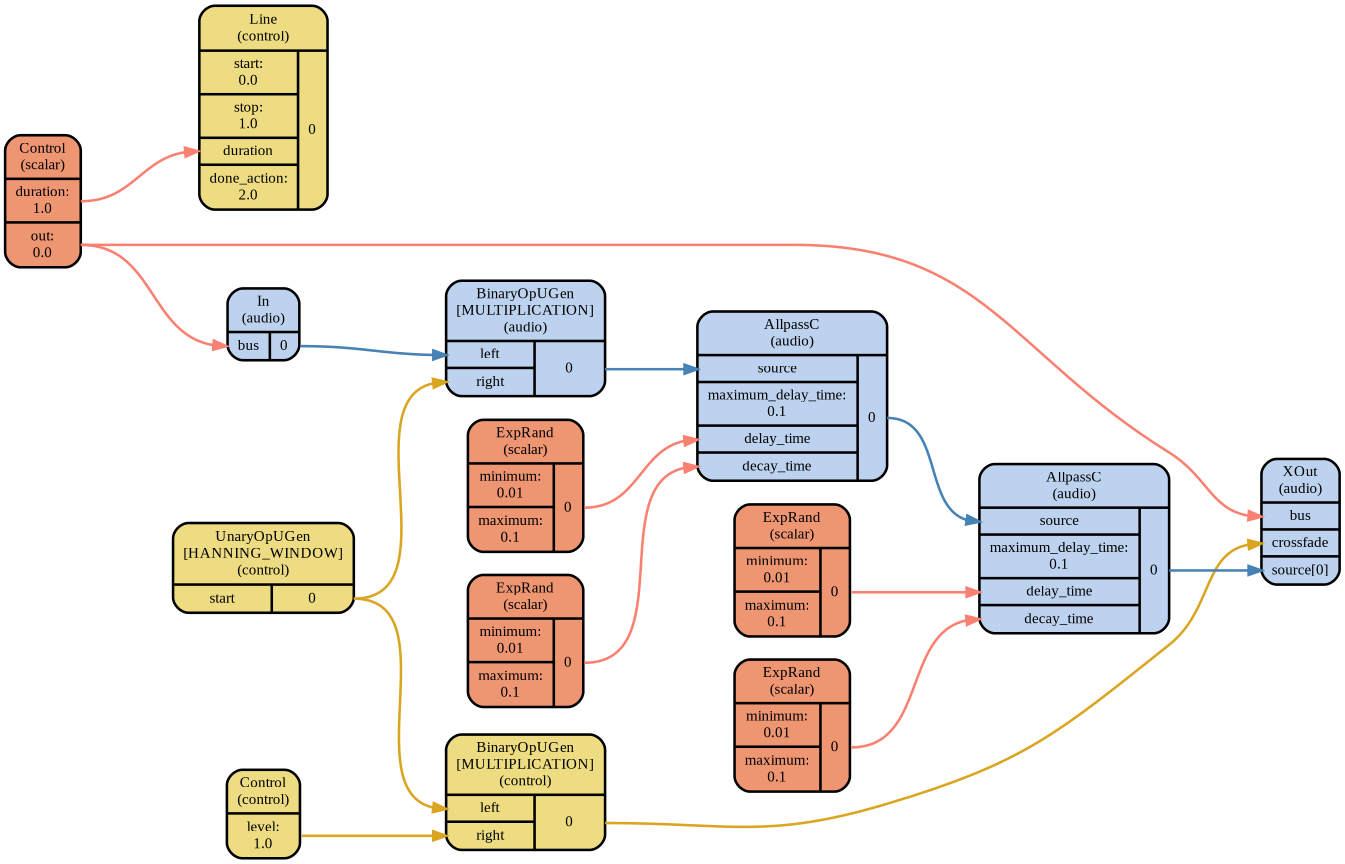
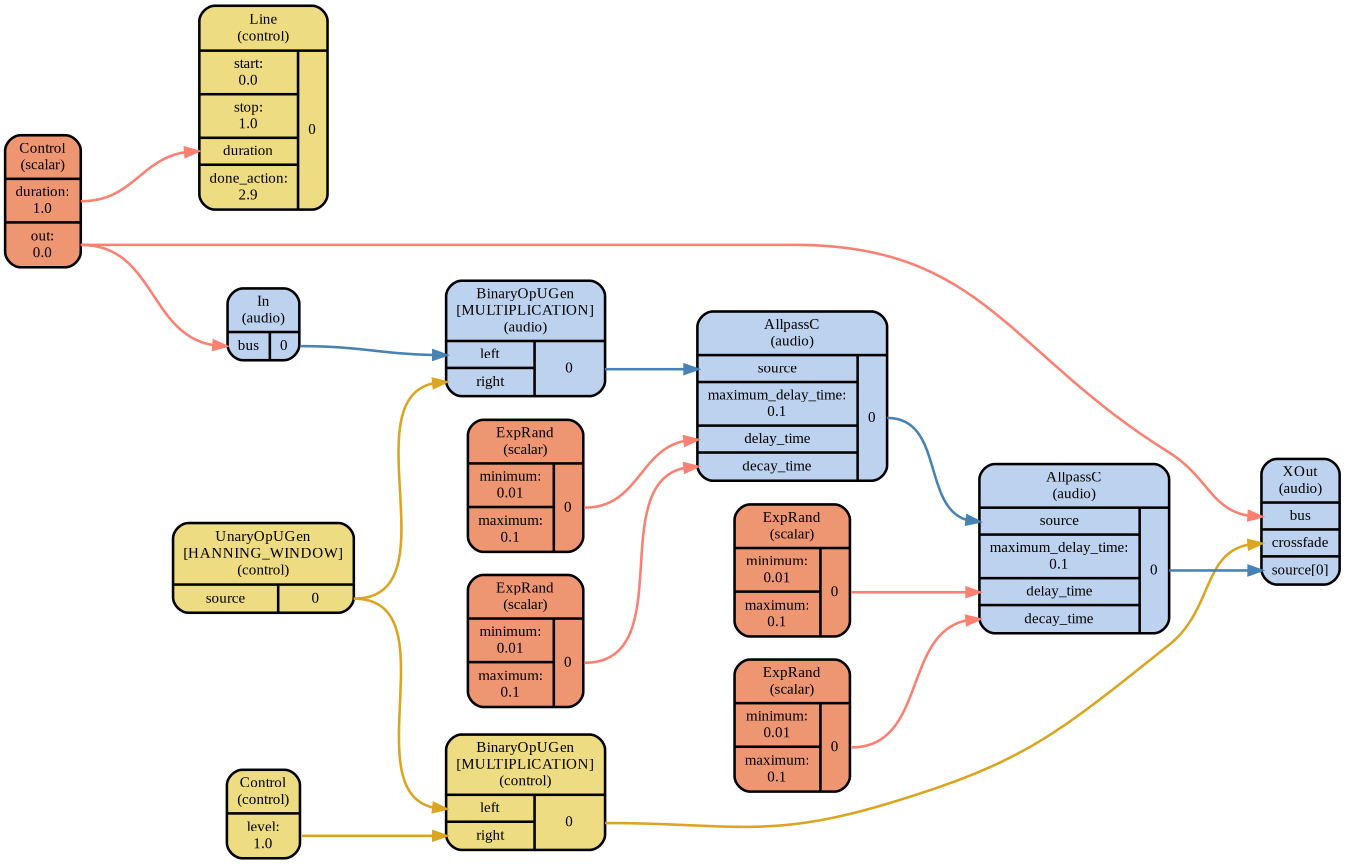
node "Line": text "2.0" -> "2.9"
node "UnaryOpUGen": text "start" -> "source"
